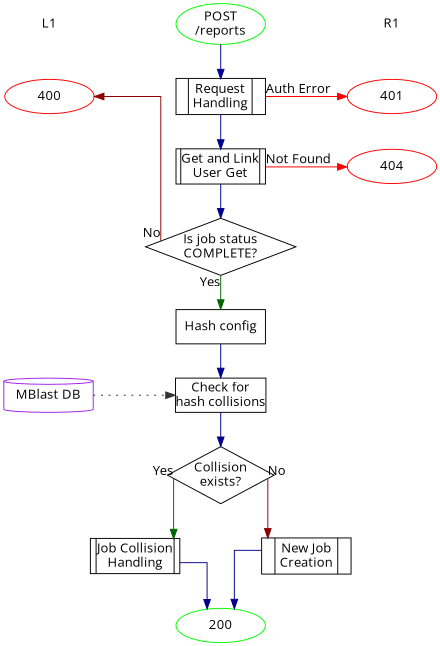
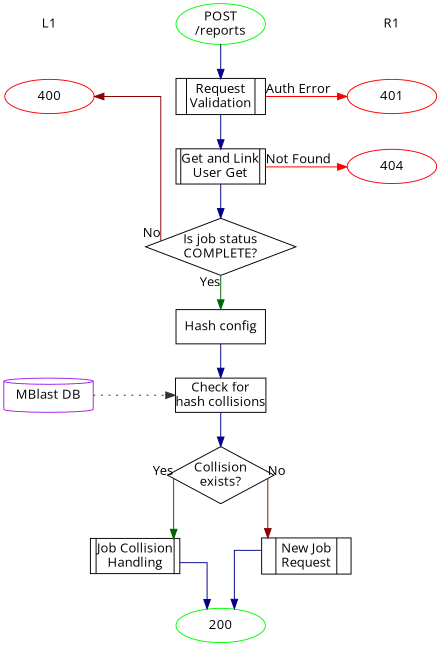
node "Request": text "Handling" -> "Validation"
node "New Job": text "Creation" -> "Request"
